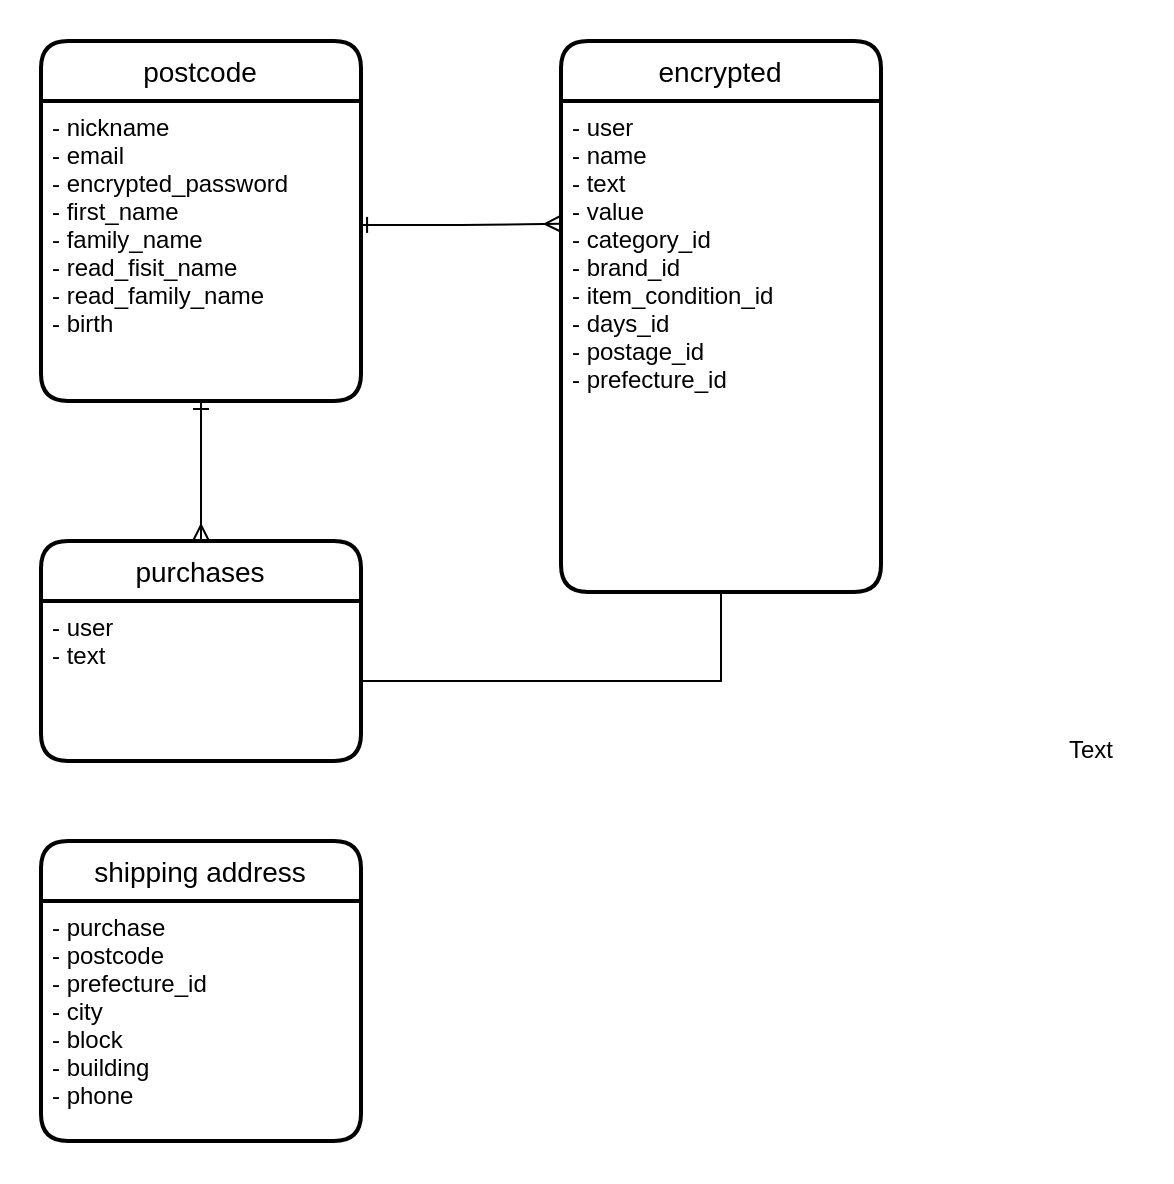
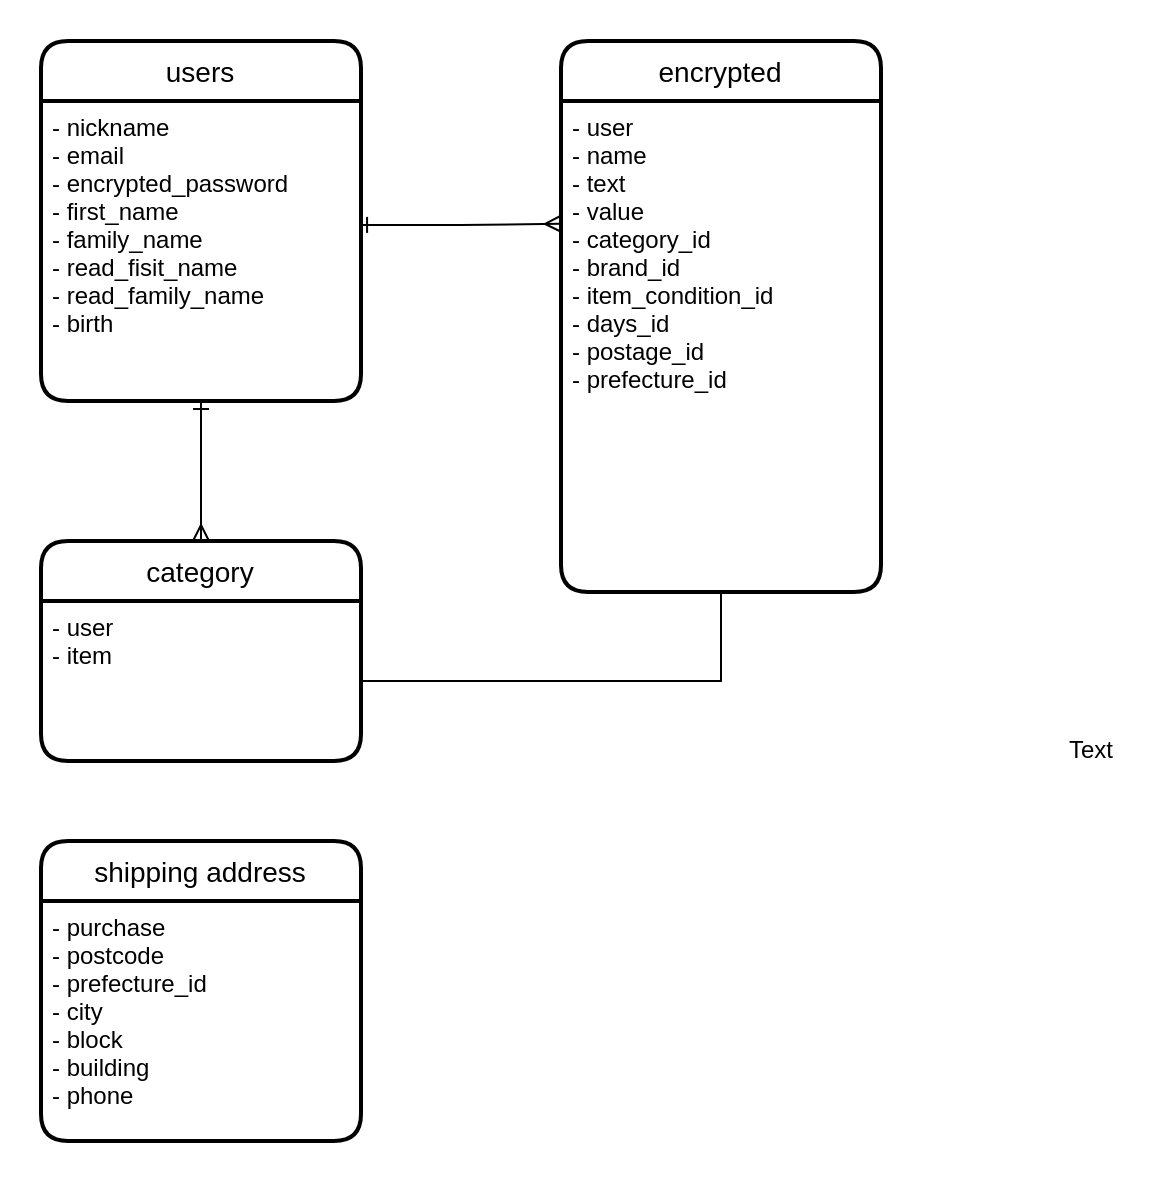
node "postcode": label "postcode" -> "users"
node "purchases": label "purchases" -> "category"
node "- user - text": label "- user - text" -> "- user - item"
